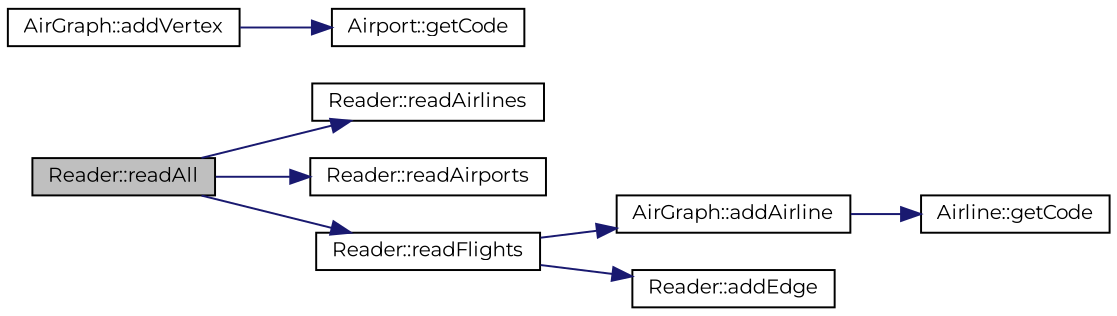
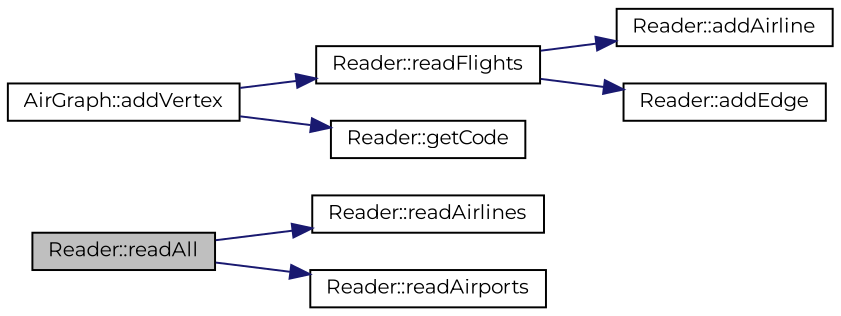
node "Airport::getCode": label "Airport::getCode" -> "Reader::getCode"
edge "Reader::readAll" -> "Reader::readFlights": now "AirGraph::addVertex" -> "Reader::readFlights"
node "AirGraph::addAirline": label "AirGraph::addAirline" -> "Reader::addAirline"
node "Airline::getCode": removed
